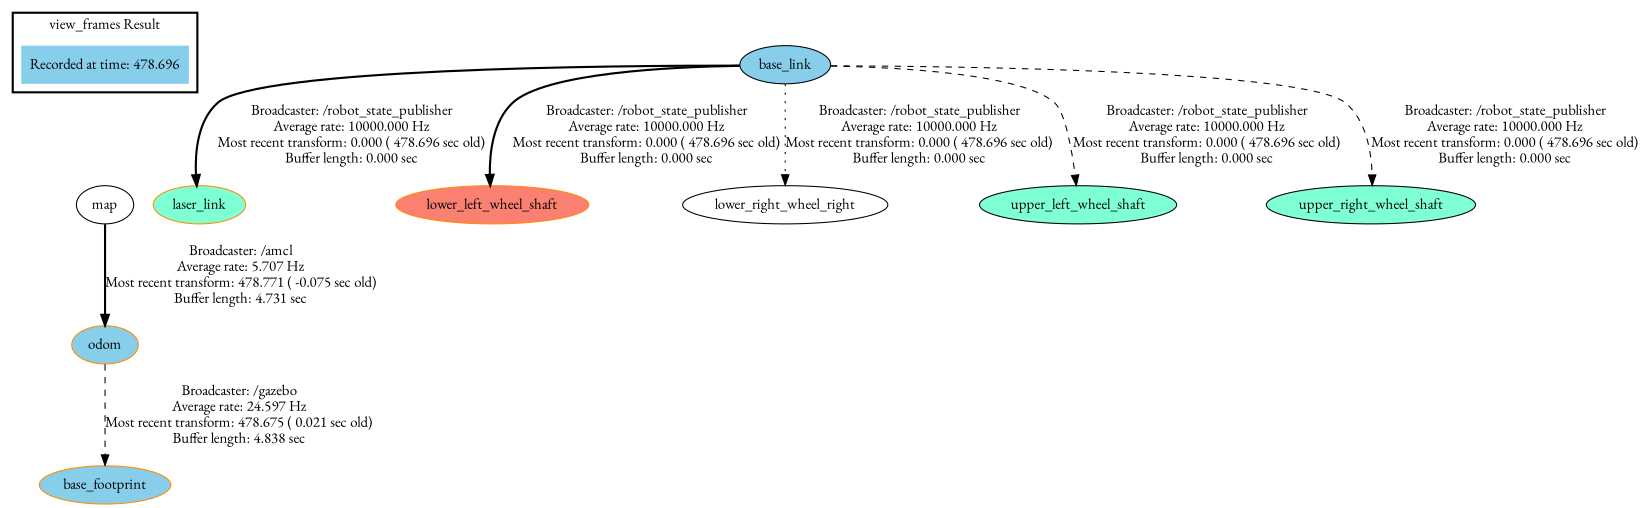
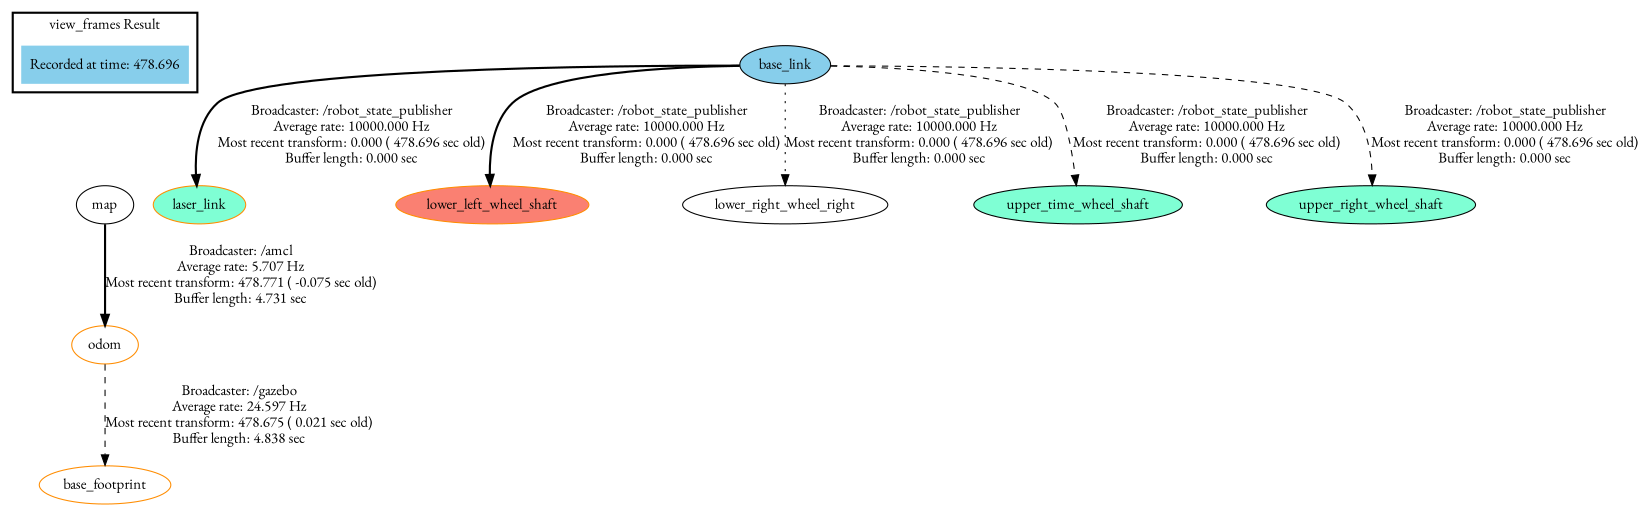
node "upper_left_wheel_shaft": label "upper_left_wheel_shaft" -> "upper_time_wheel_shaft"
node "odom": fillcolor skyblue -> white
node "base_footprint": fillcolor skyblue -> white
